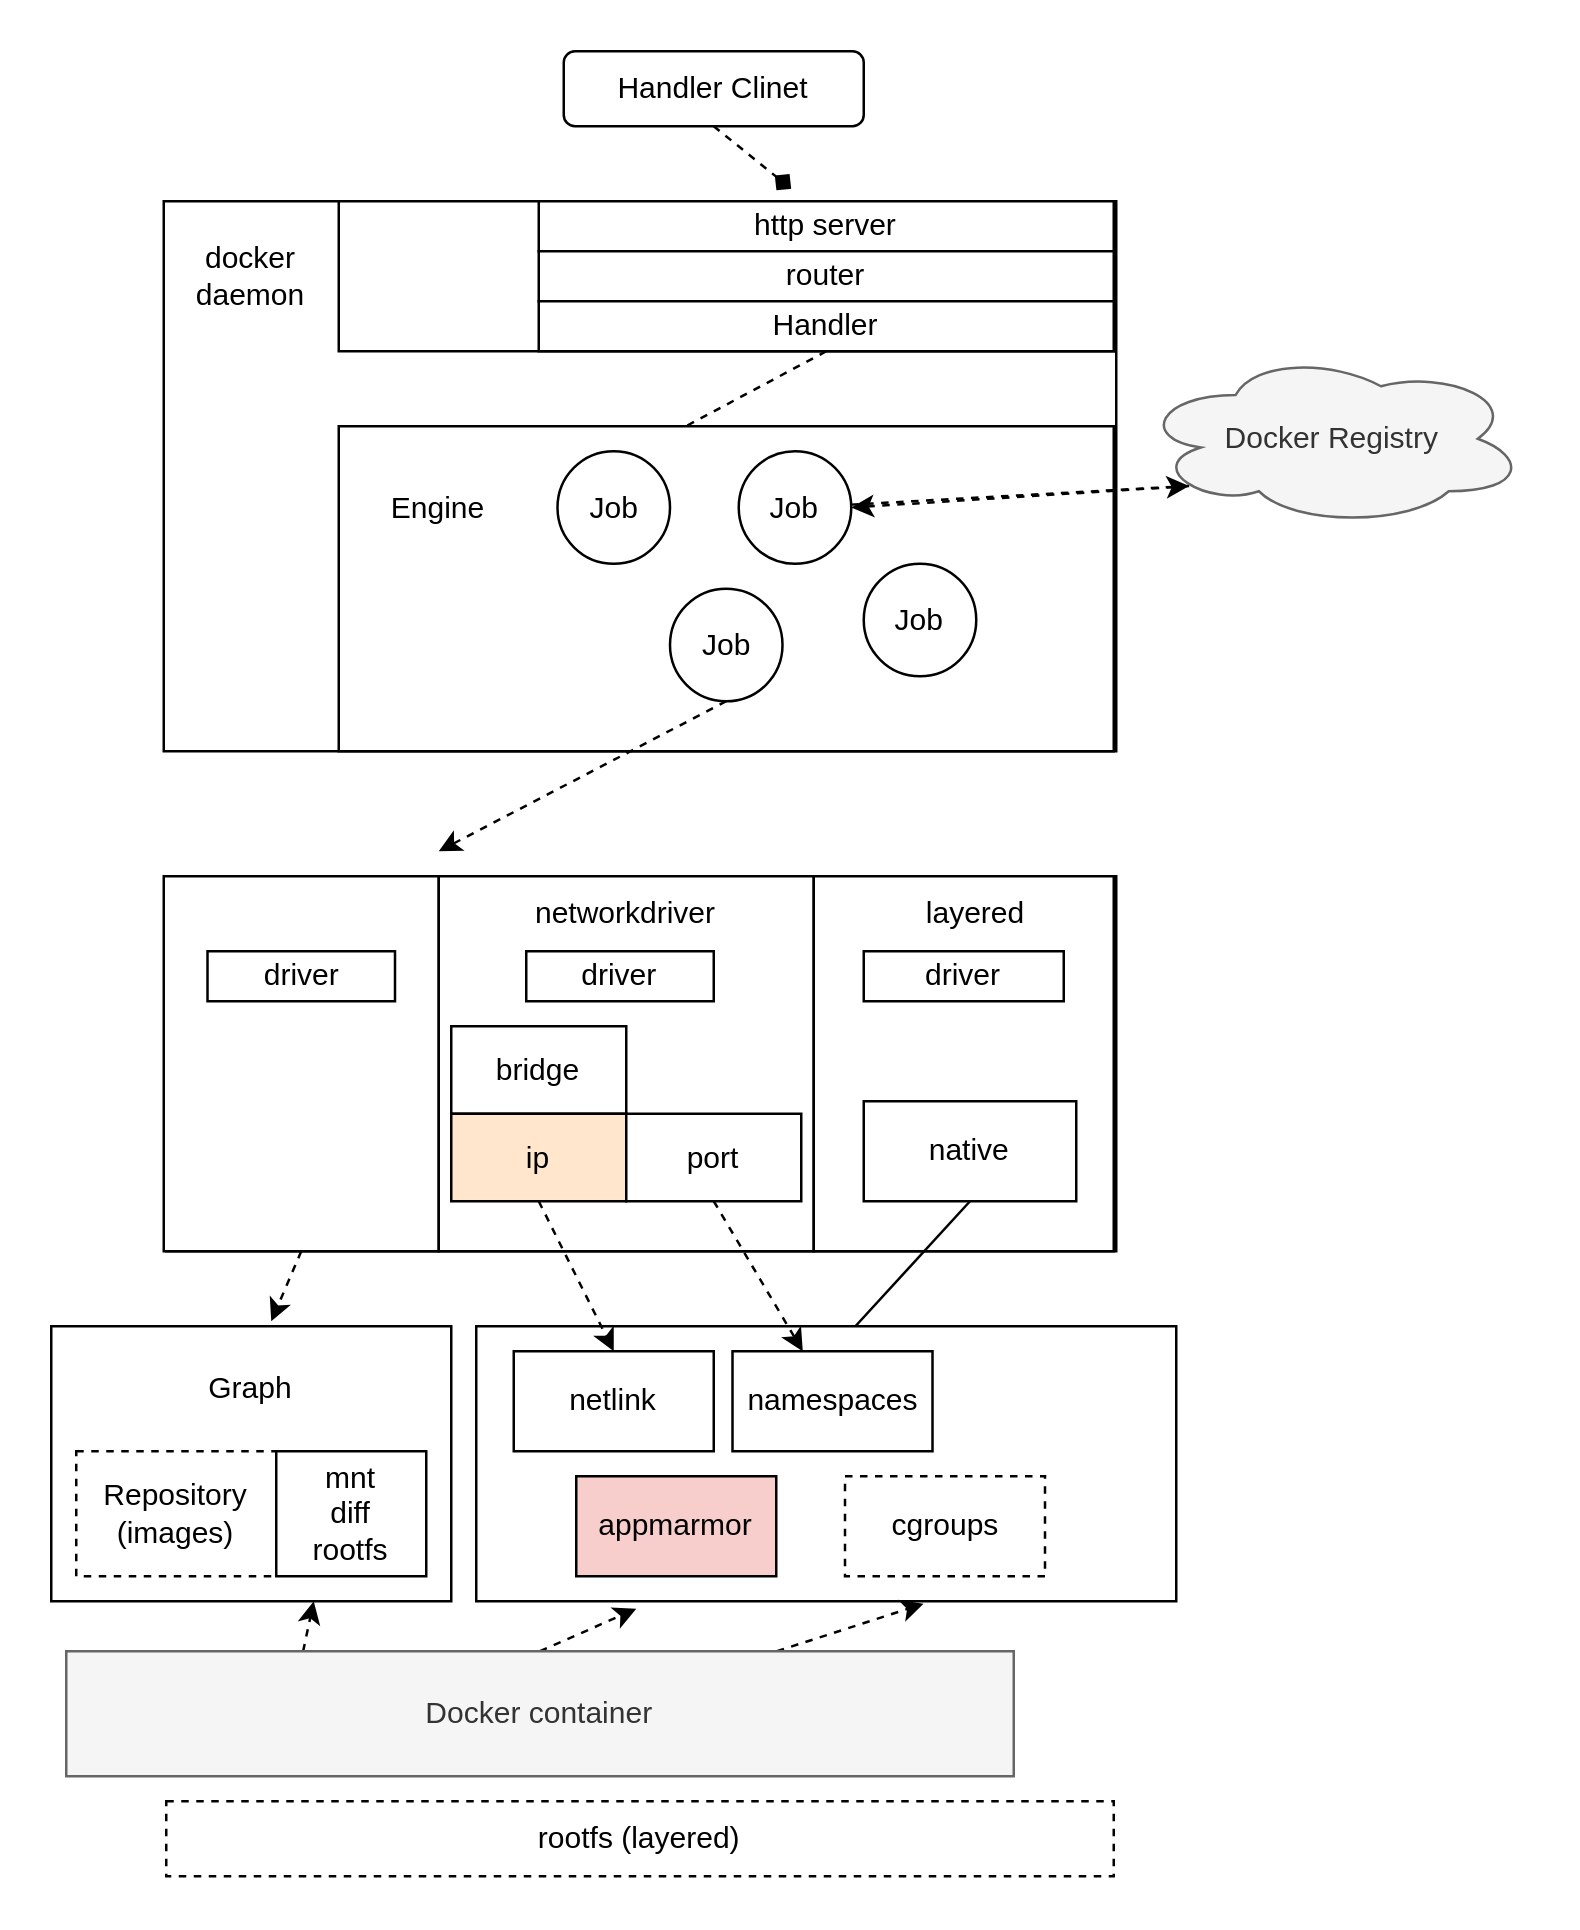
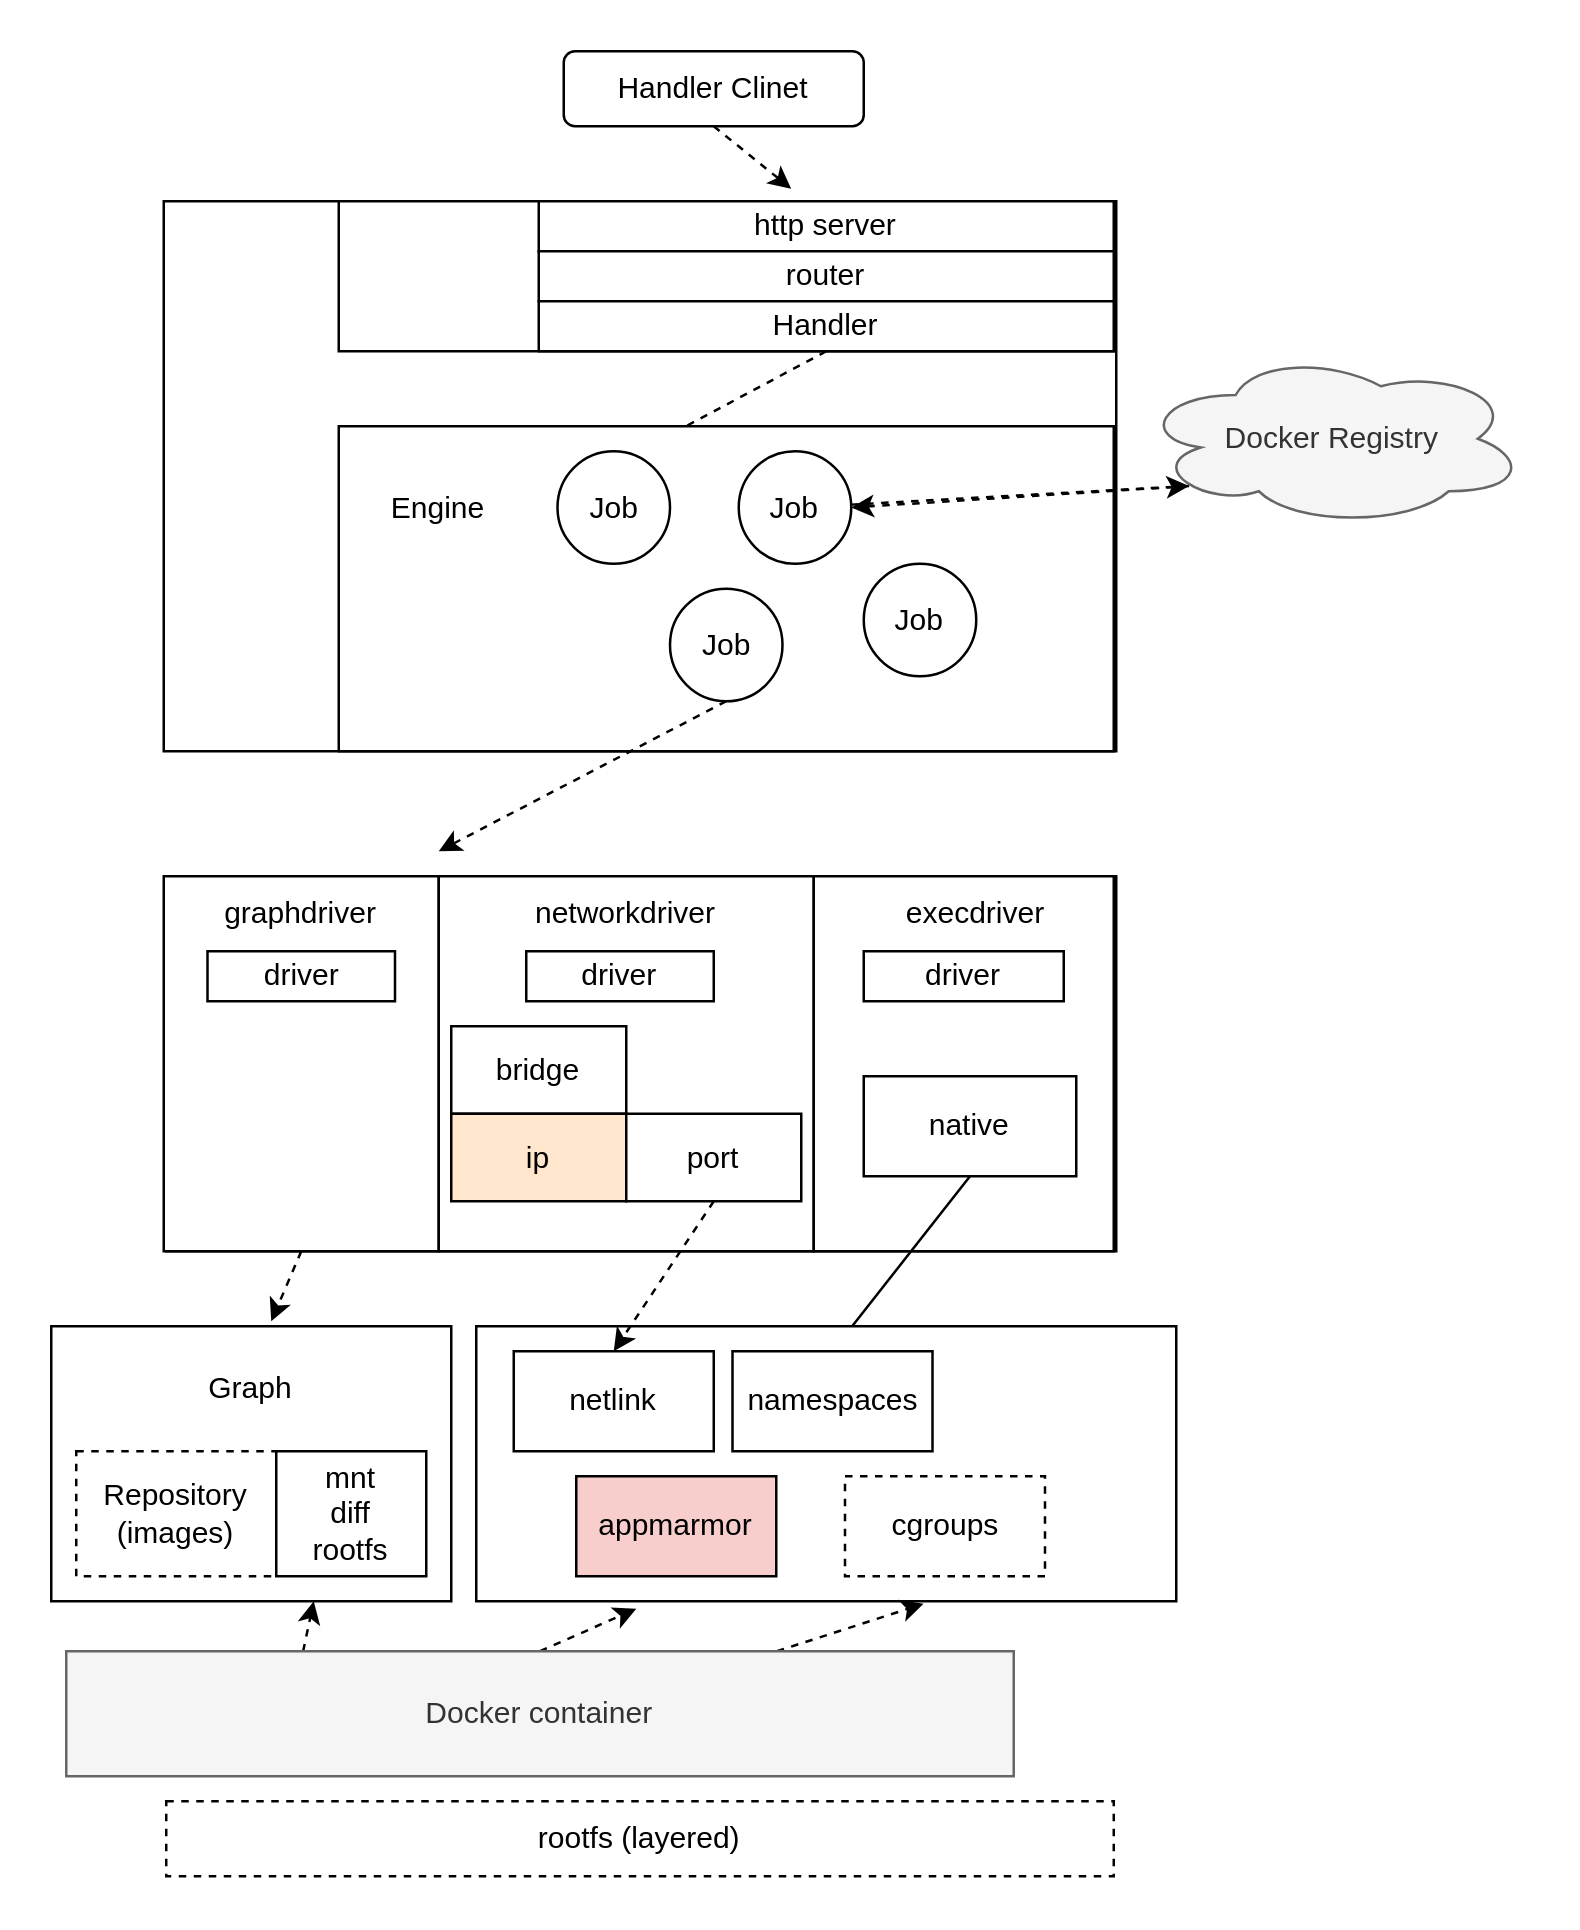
edge "Handler Clinet" -> "http server": arrowhead diamond -> classic
node "docker daemon": removed
node "graphdriver": added
node "layered": label "layered" -> "execdriver"
node "native": moved (970, 1151) -> (970, 1126)
edge "ip" -> "netlink": removed
edge "port" -> "namespaces": now "port" -> "netlink"
